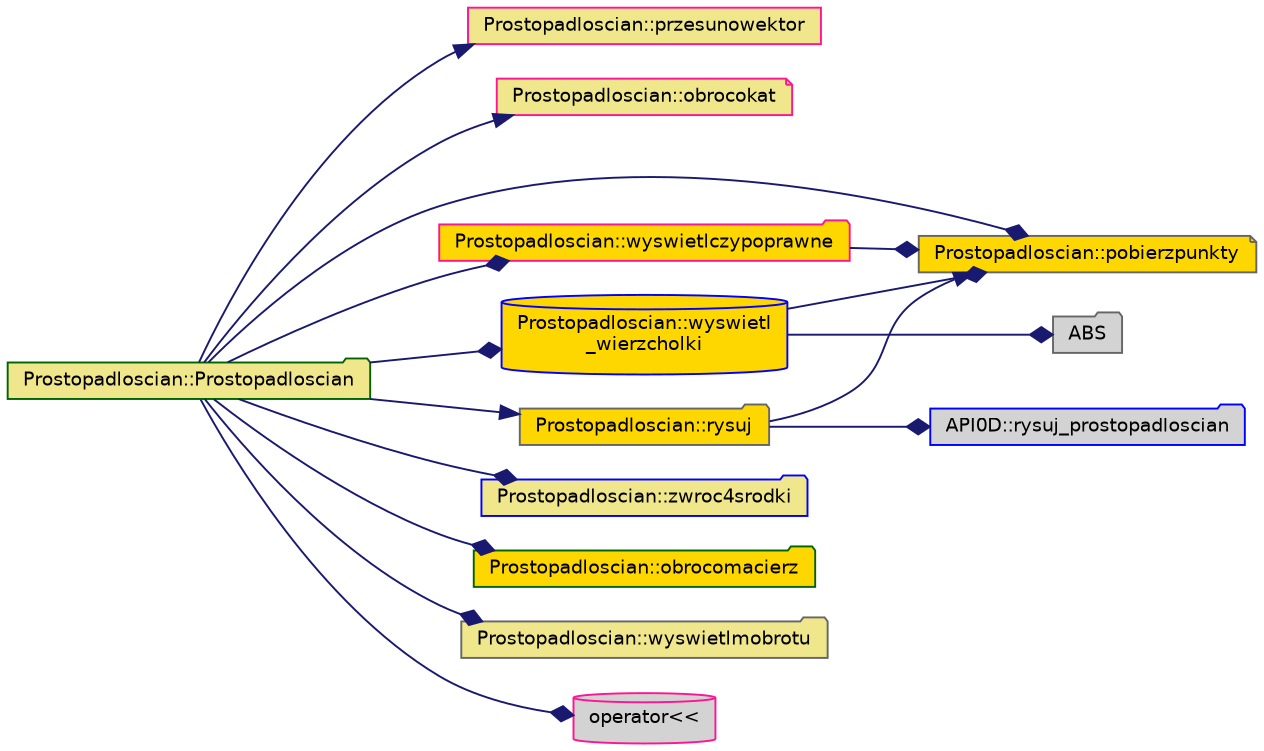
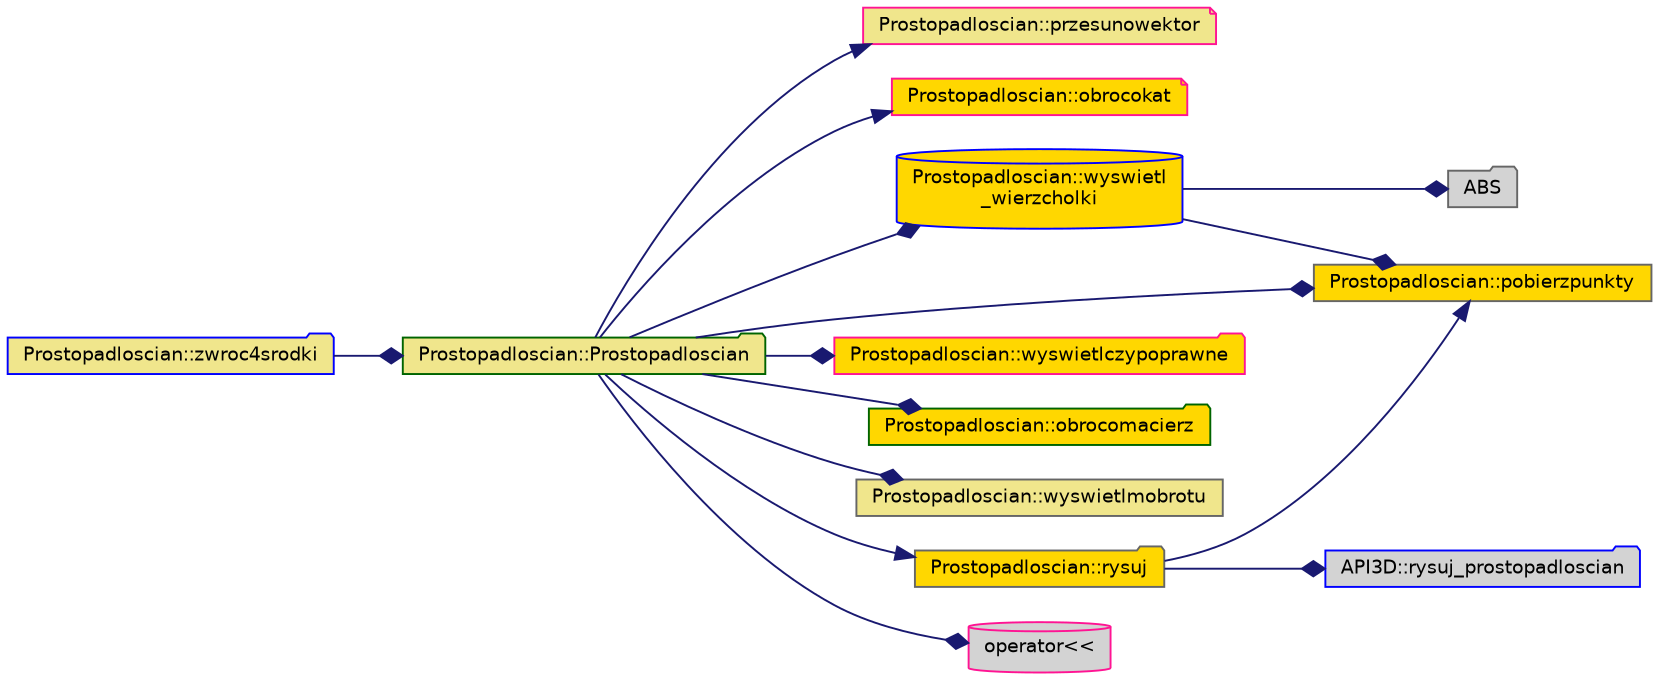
node "Prostopadloscian::przesunowektor": shape box -> note
node "Prostopadloscian::obrocokat": fillcolor khaki -> gold
edge "Prostopadloscian::wyswietlczypoprawne" -> "Prostopadloscian::pobierzpunkty": removed
node "Prostopadloscian::pobierzpunkty": shape note -> box
node "API0D::rysuj_prostopadloscian": label "API0D::rysuj_prostopadloscian" -> "API3D::rysuj_prostopadloscian"
edge "Prostopadloscian::Prostopadloscian" -> "Prostopadloscian::zwroc4srodki": reversed
node "Prostopadloscian::wyswietlmobrotu": shape folder -> box
